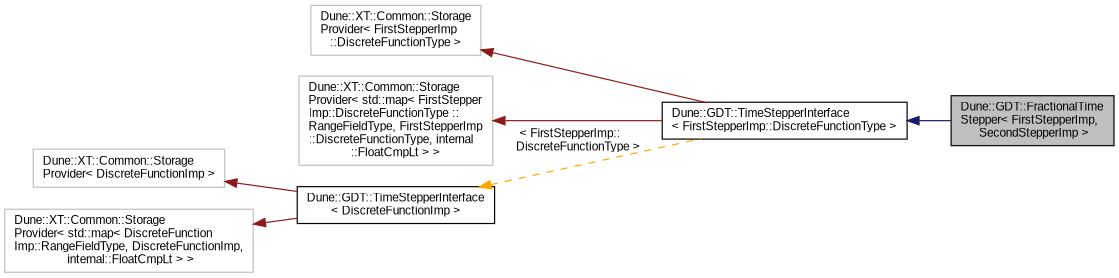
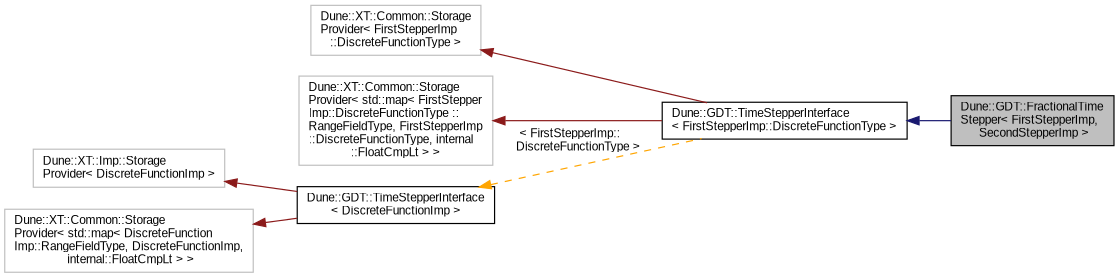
node "Dune::XT::Common::Storage Provider< DiscreteFunctionImp >": label "Dune::XT::Common::Storage Provider< DiscreteFunctionImp >" -> "Dune::XT::Imp::Storage Provider< DiscreteFunctionImp >"
